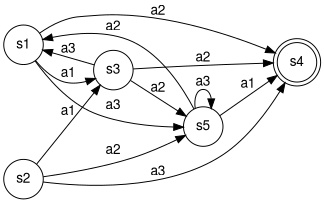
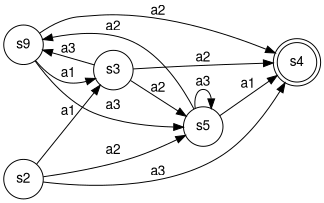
node "s1": label "s1" -> "s9"
